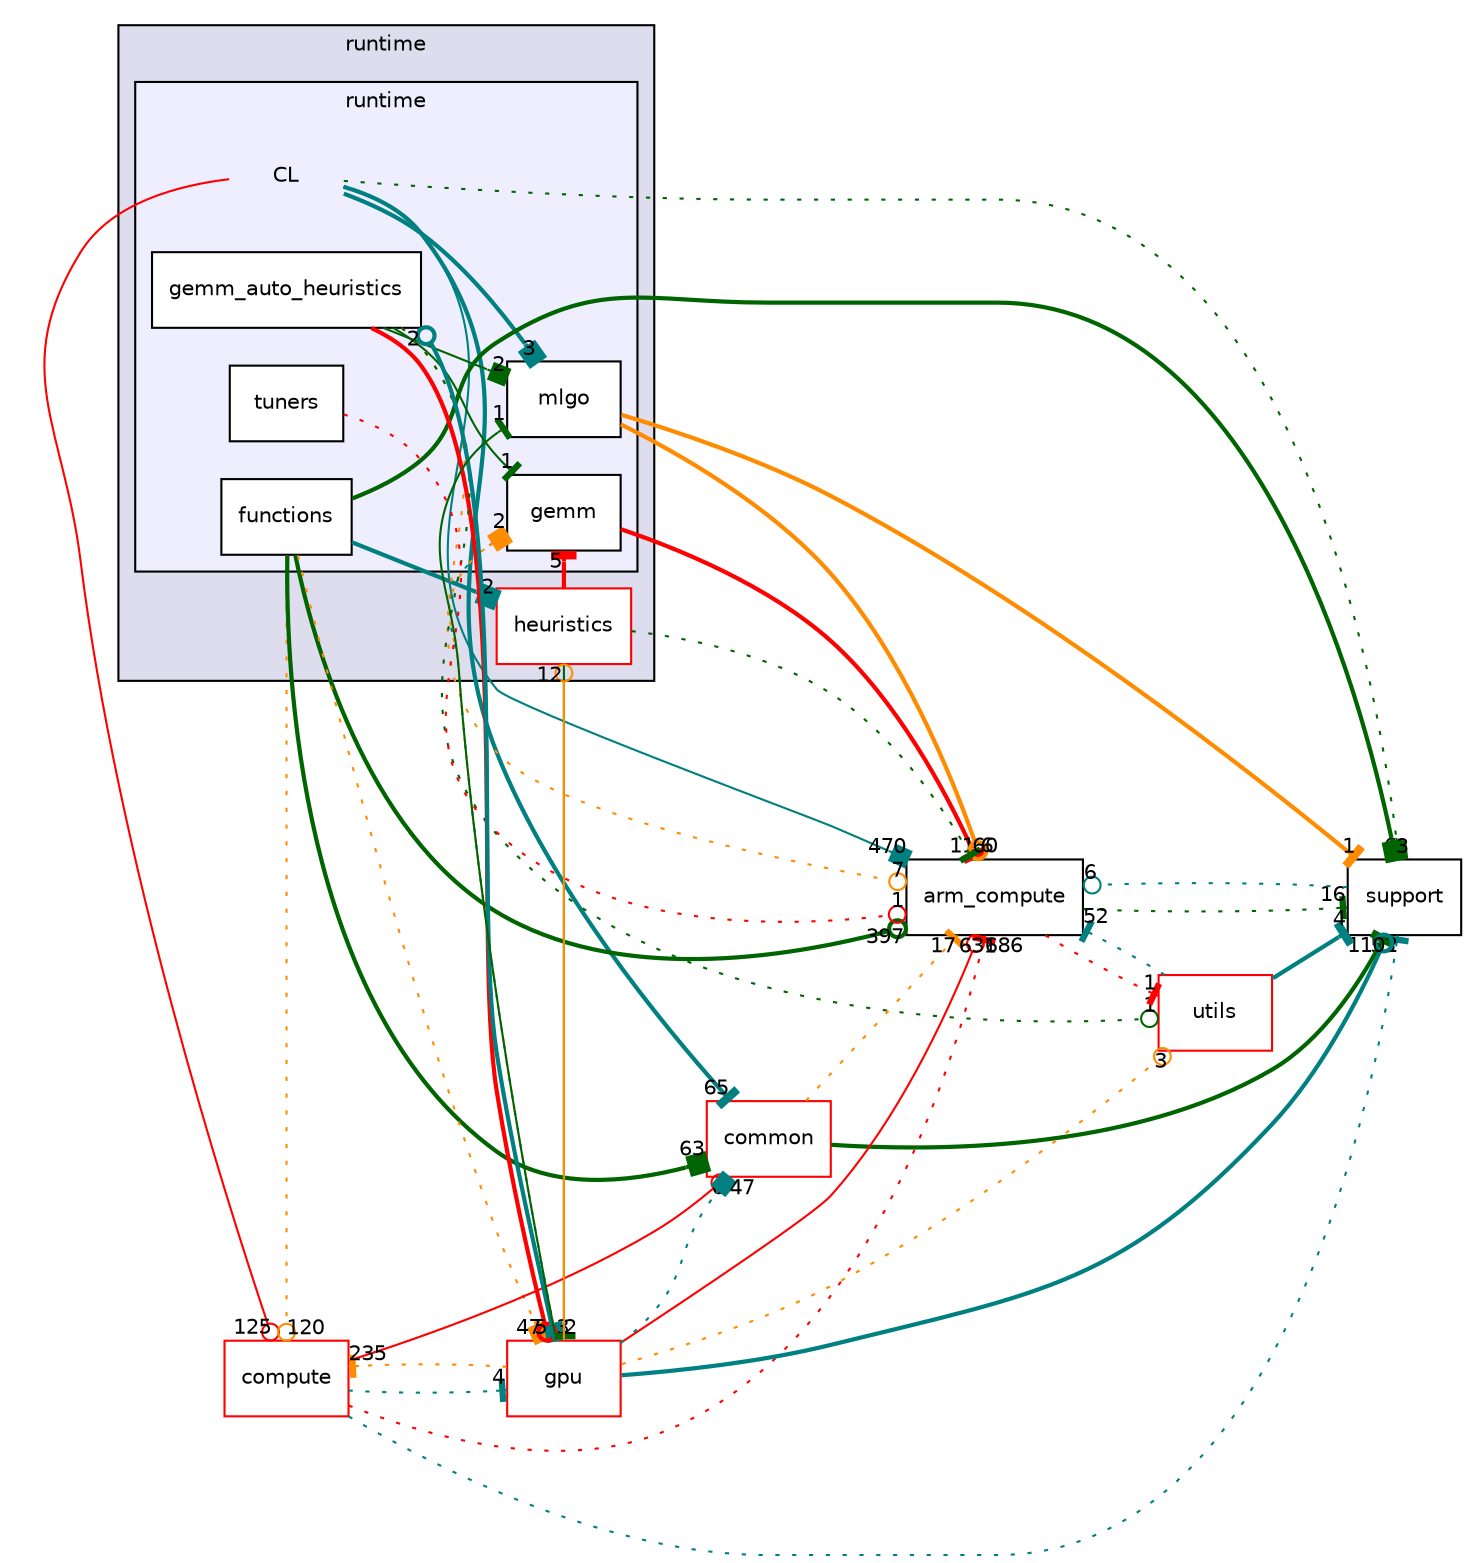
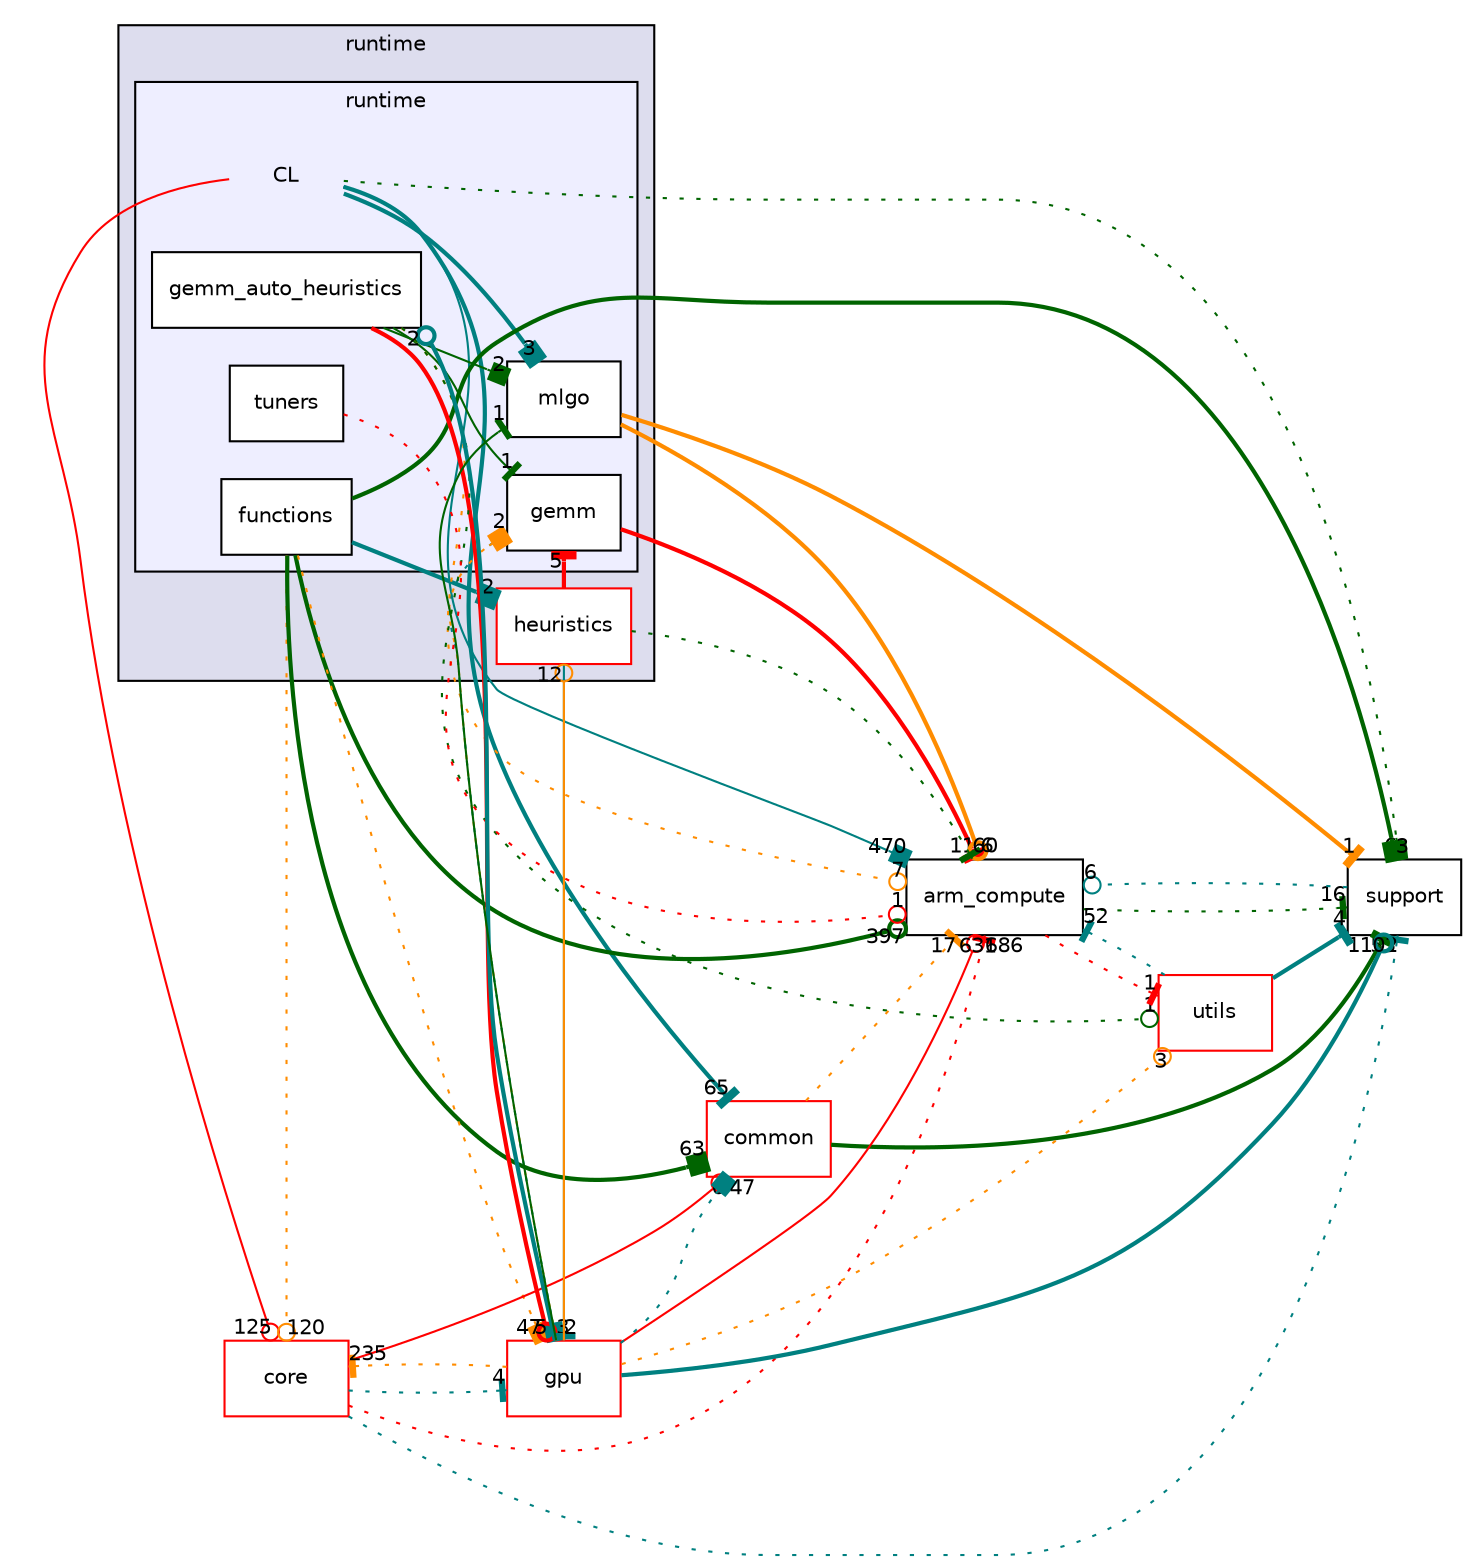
edge "heuristics" -> "gpu": color darkgreen -> teal
node "compute": label "compute" -> "core"
